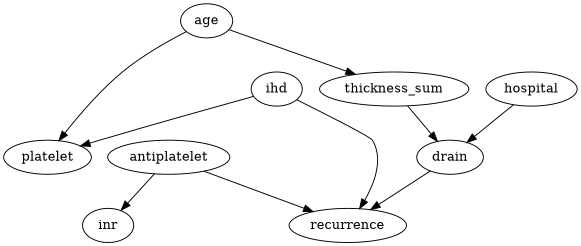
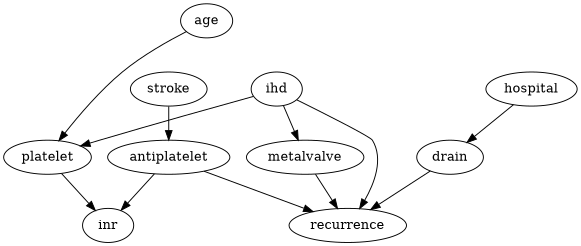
node "stroke": added
node "thickness_sum": removed
node "metalvalve": added
edge "platelet" -> "inr": added
